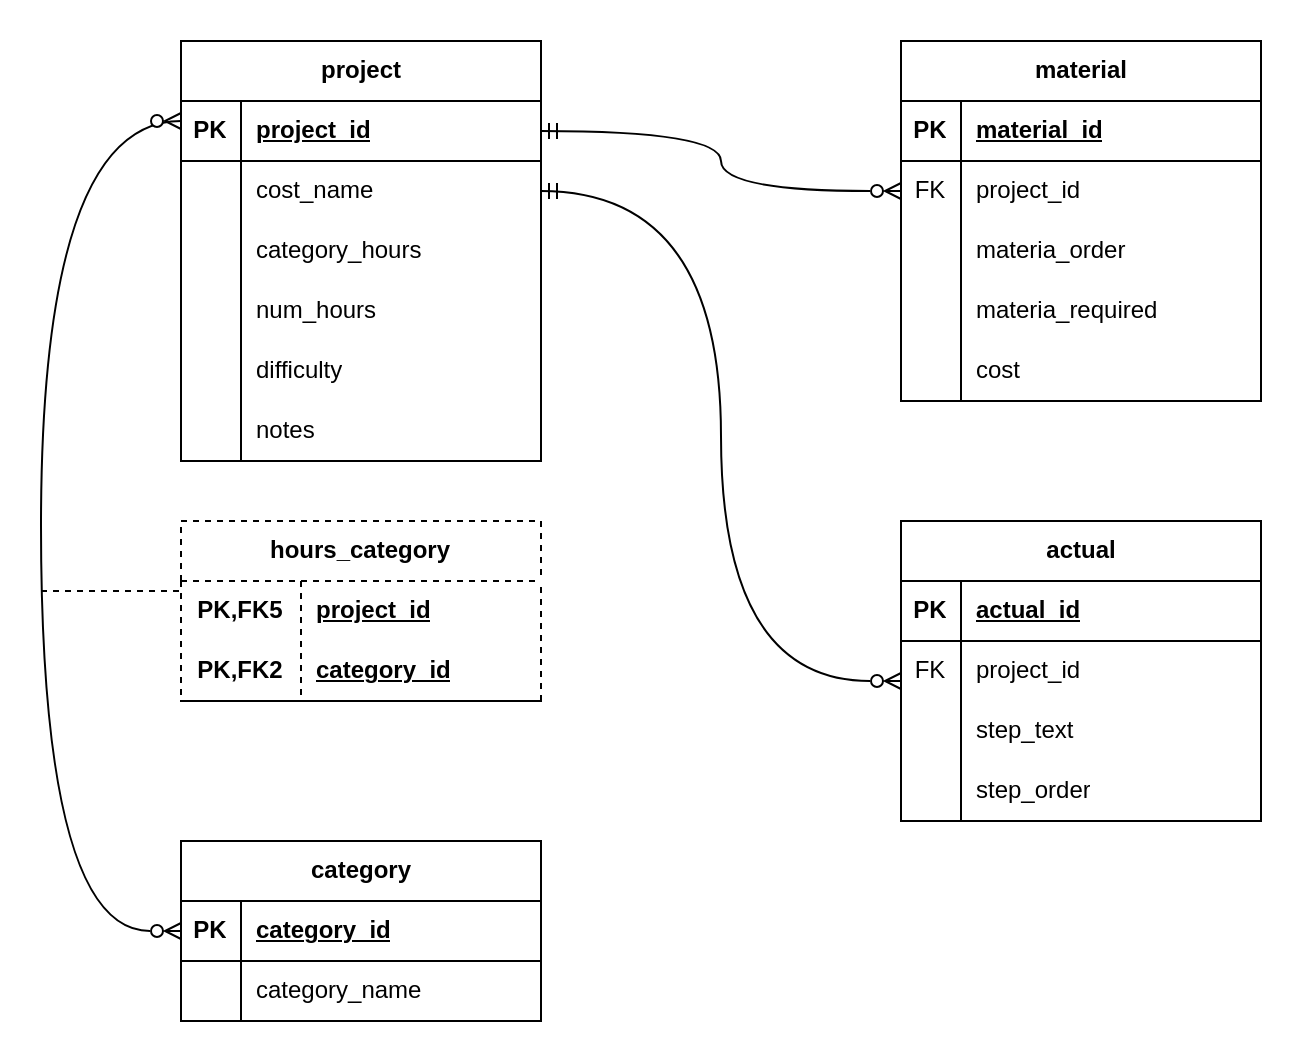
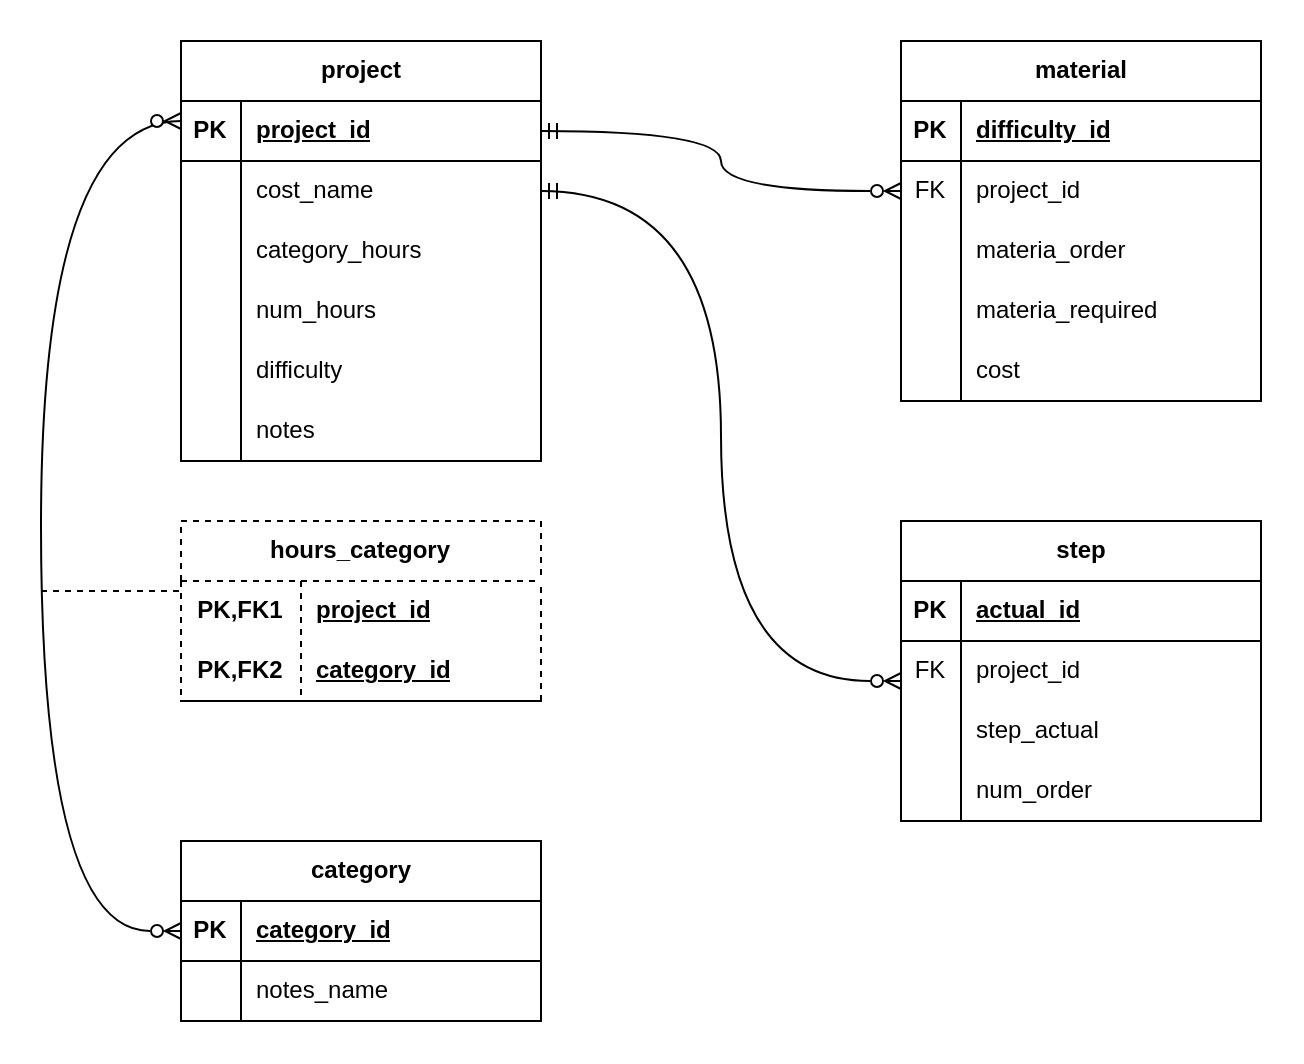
node "material_id": label "material_id" -> "difficulty_id"
node "actual": label "actual" -> "step"
node "PK,FK5": label "PK,FK5" -> "PK,FK1"
node "step_text": label "step_text" -> "step_actual"
node "step_order": label "step_order" -> "num_order"
node "category_name": label "category_name" -> "notes_name"
